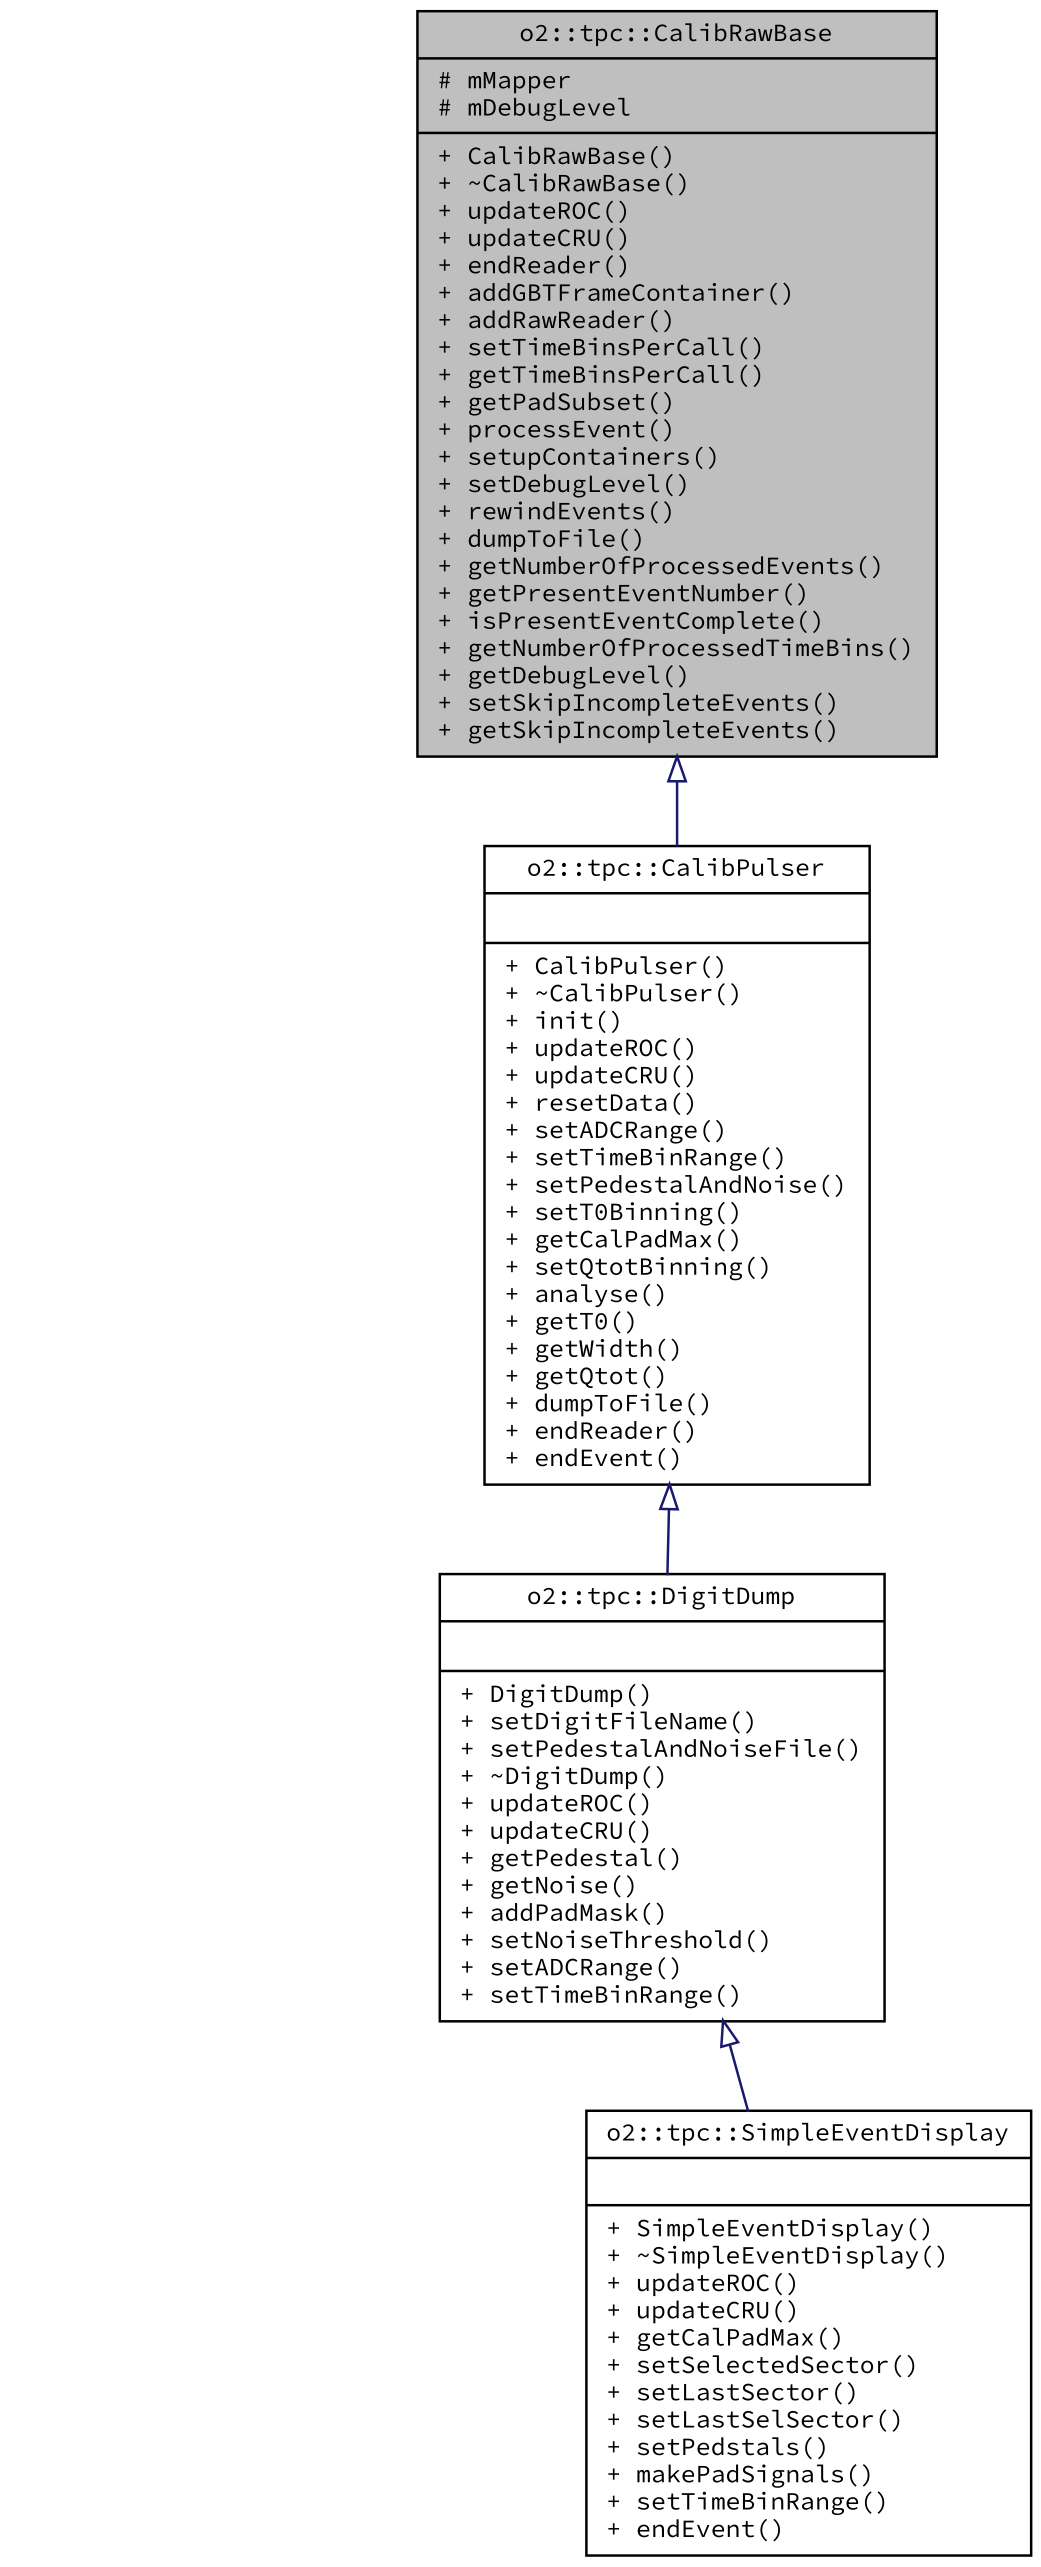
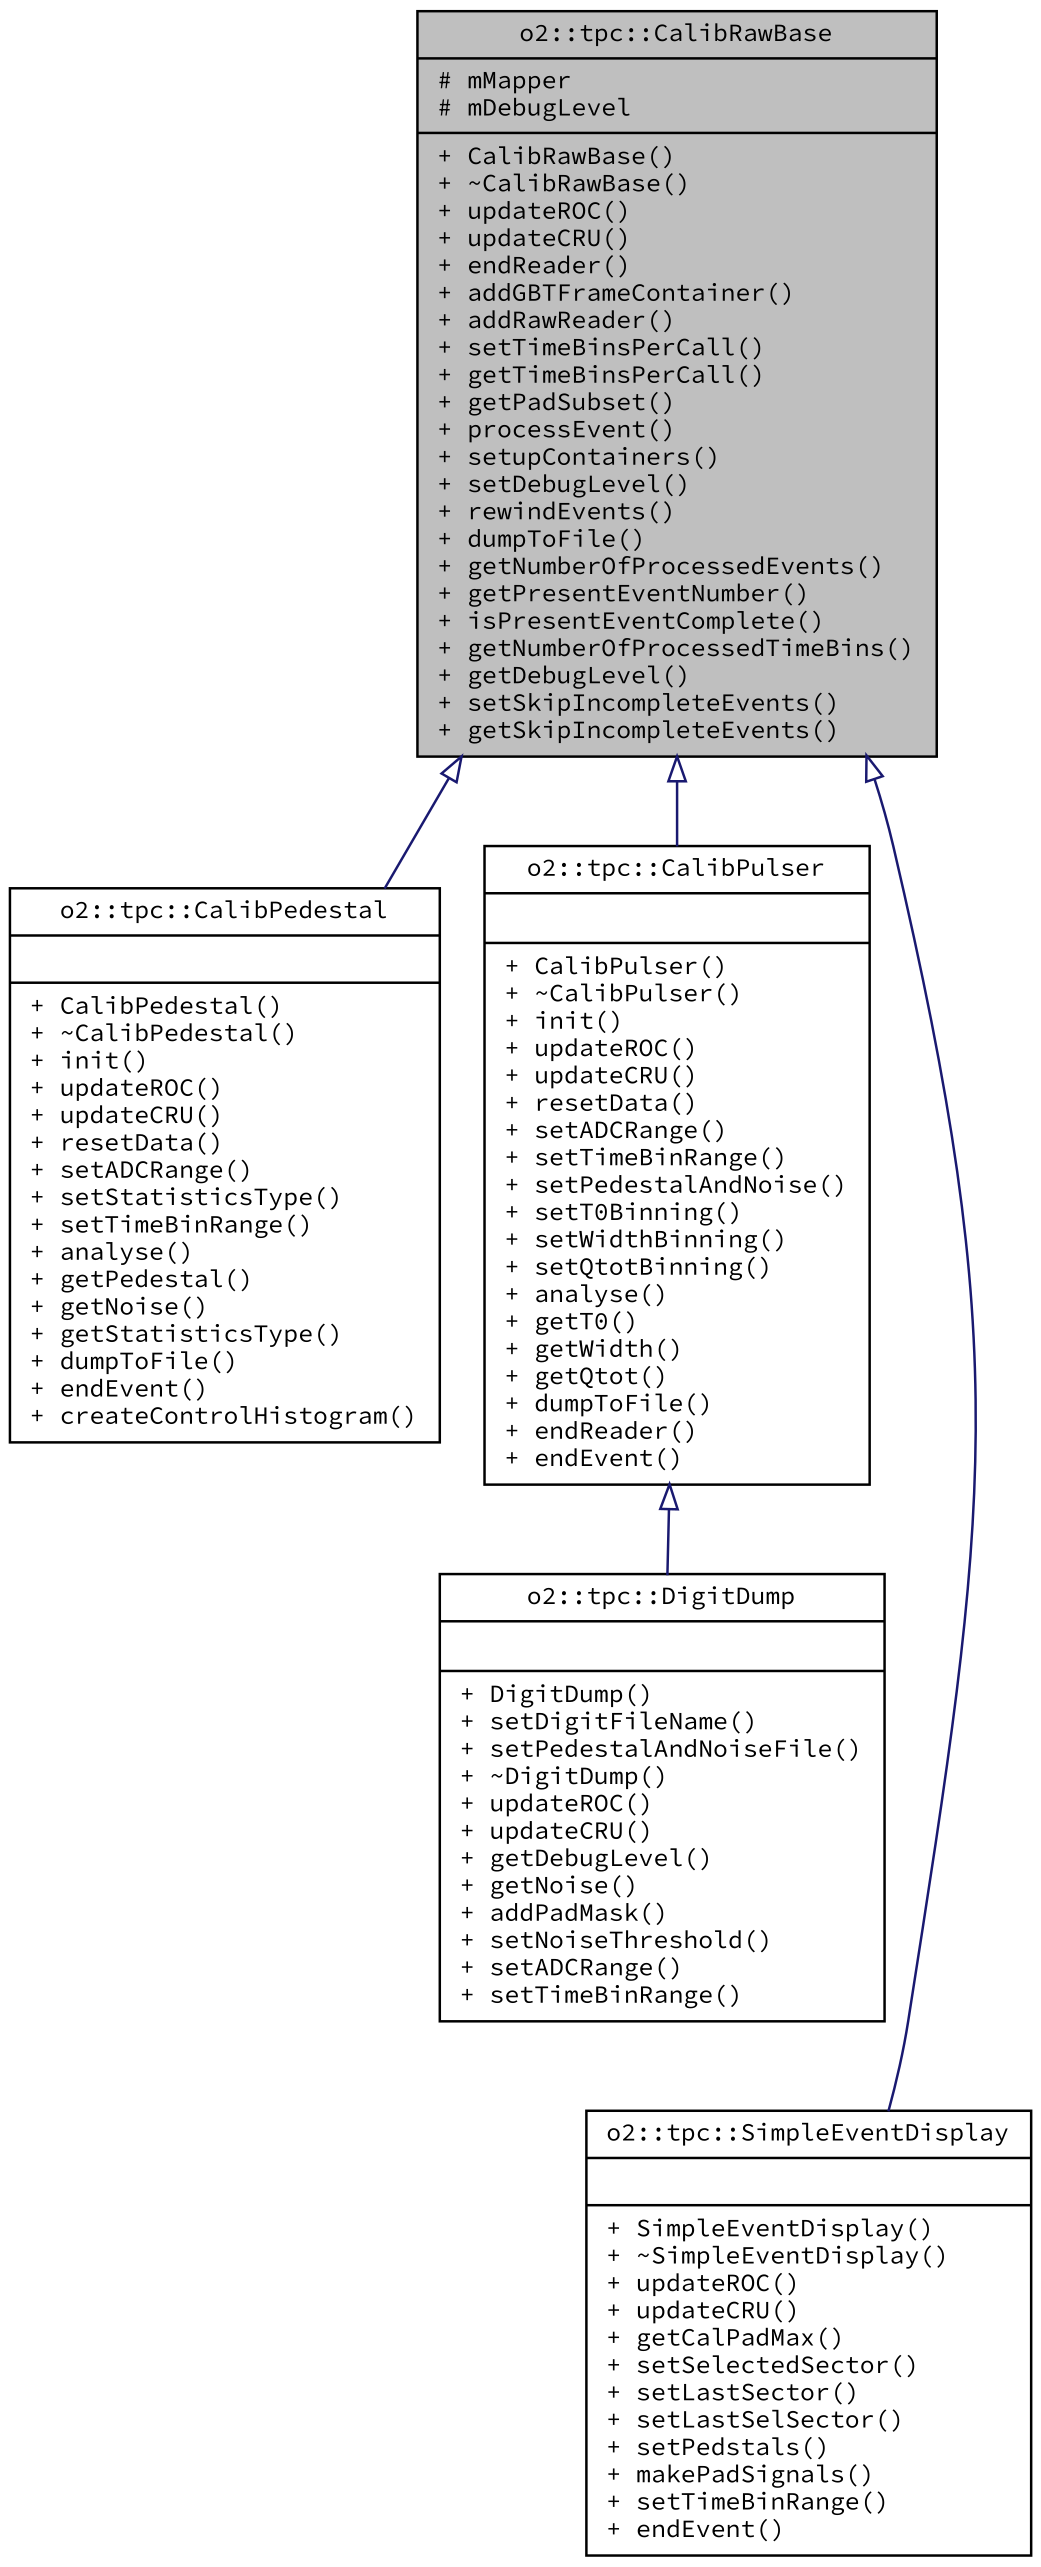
node "o2::tpc::CalibPedestal": added
node "o2::tpc::CalibPulser": text "+ getCalPadMax()" -> "+ setWidthBinning()"
node "o2::tpc::DigitDump": text "+ getPedestal()" -> "+ getDebugLevel()"
edge "o2::tpc::SimpleEventDisplay" -> "o2::tpc::DigitDump": now "o2::tpc::SimpleEventDisplay" -> "o2::tpc::CalibRawBase"
